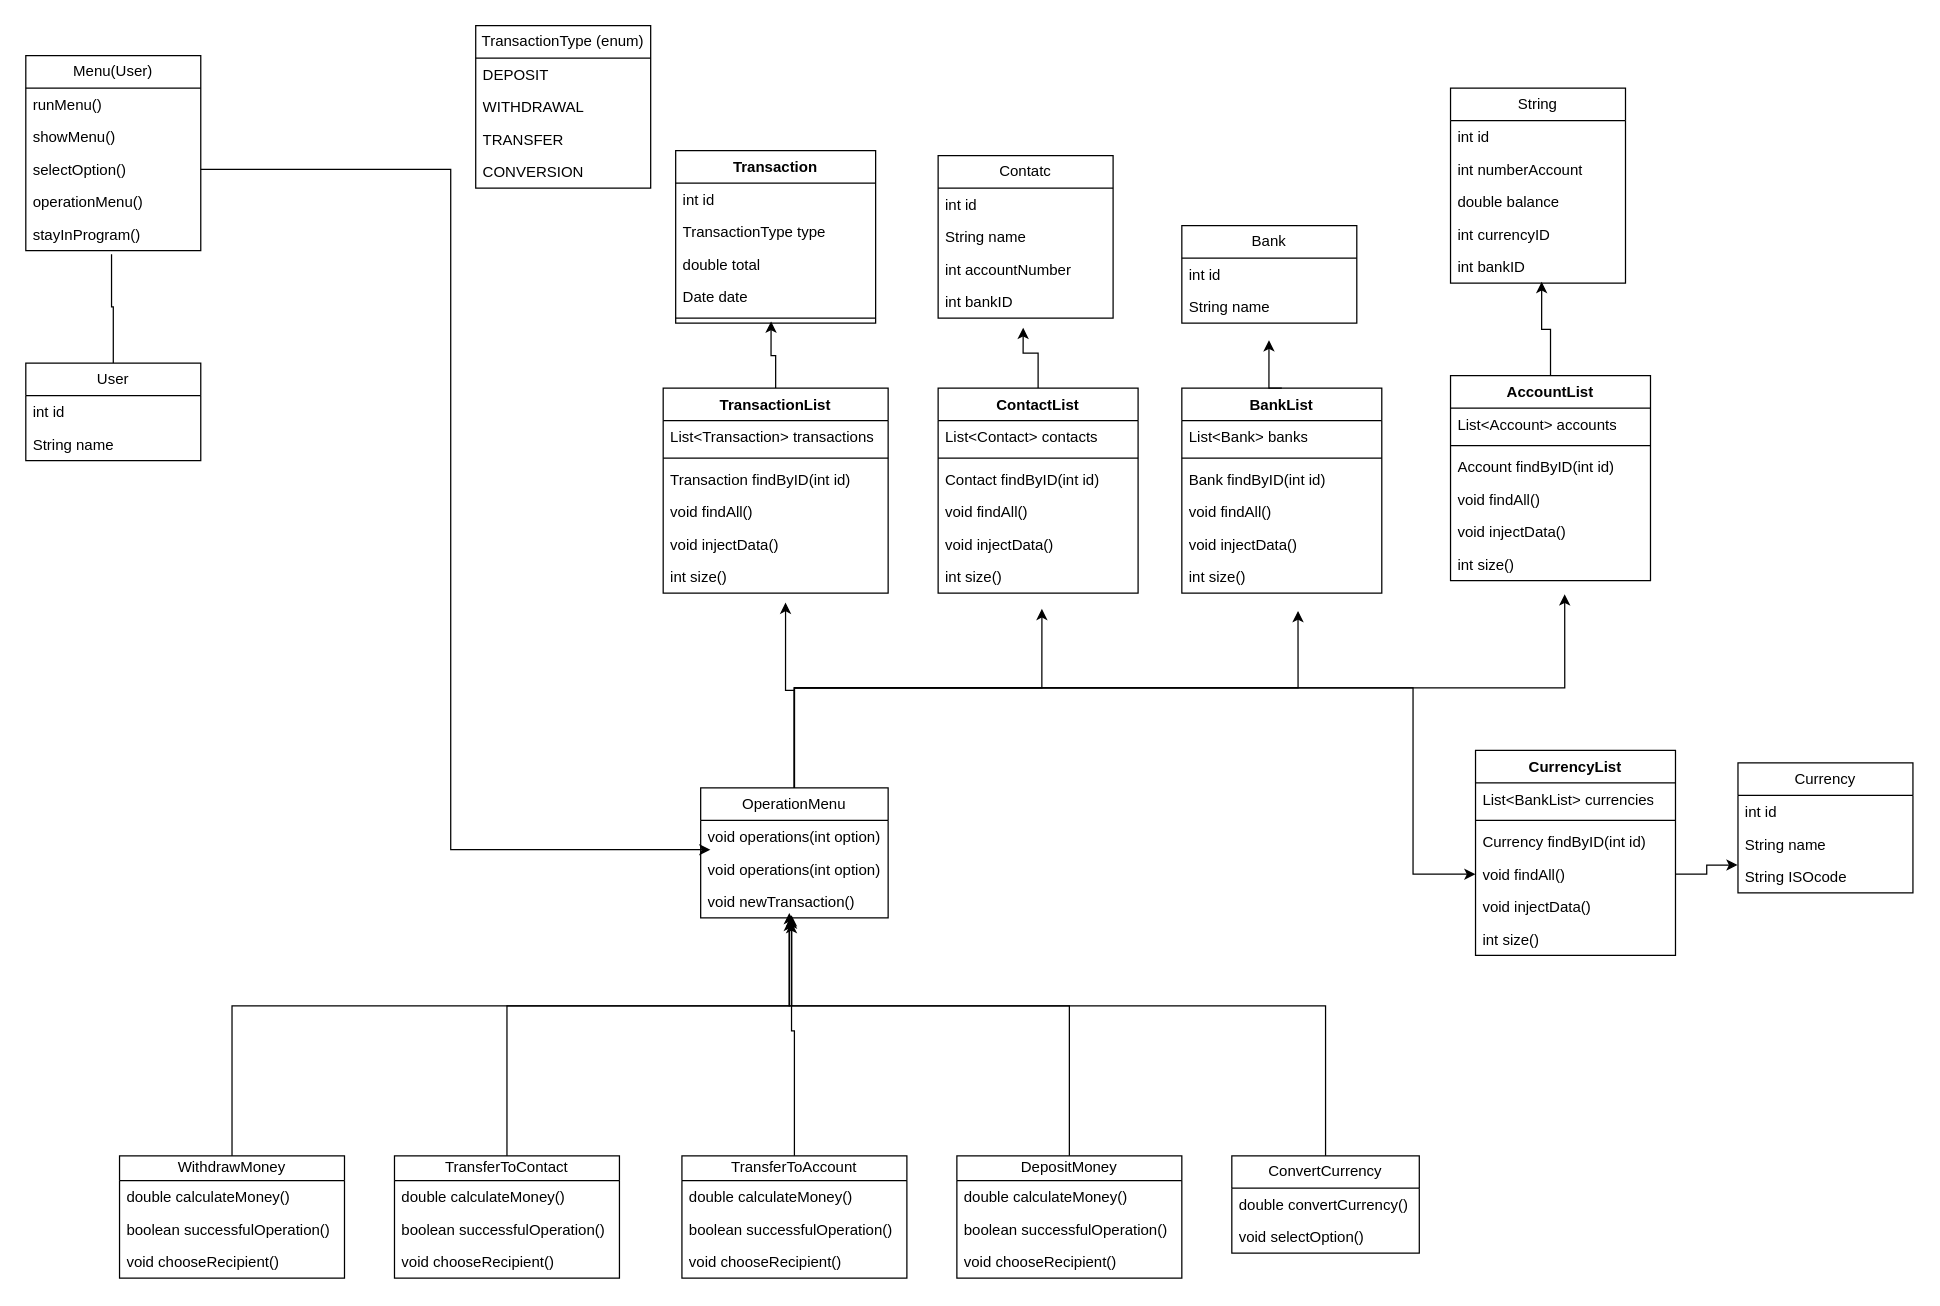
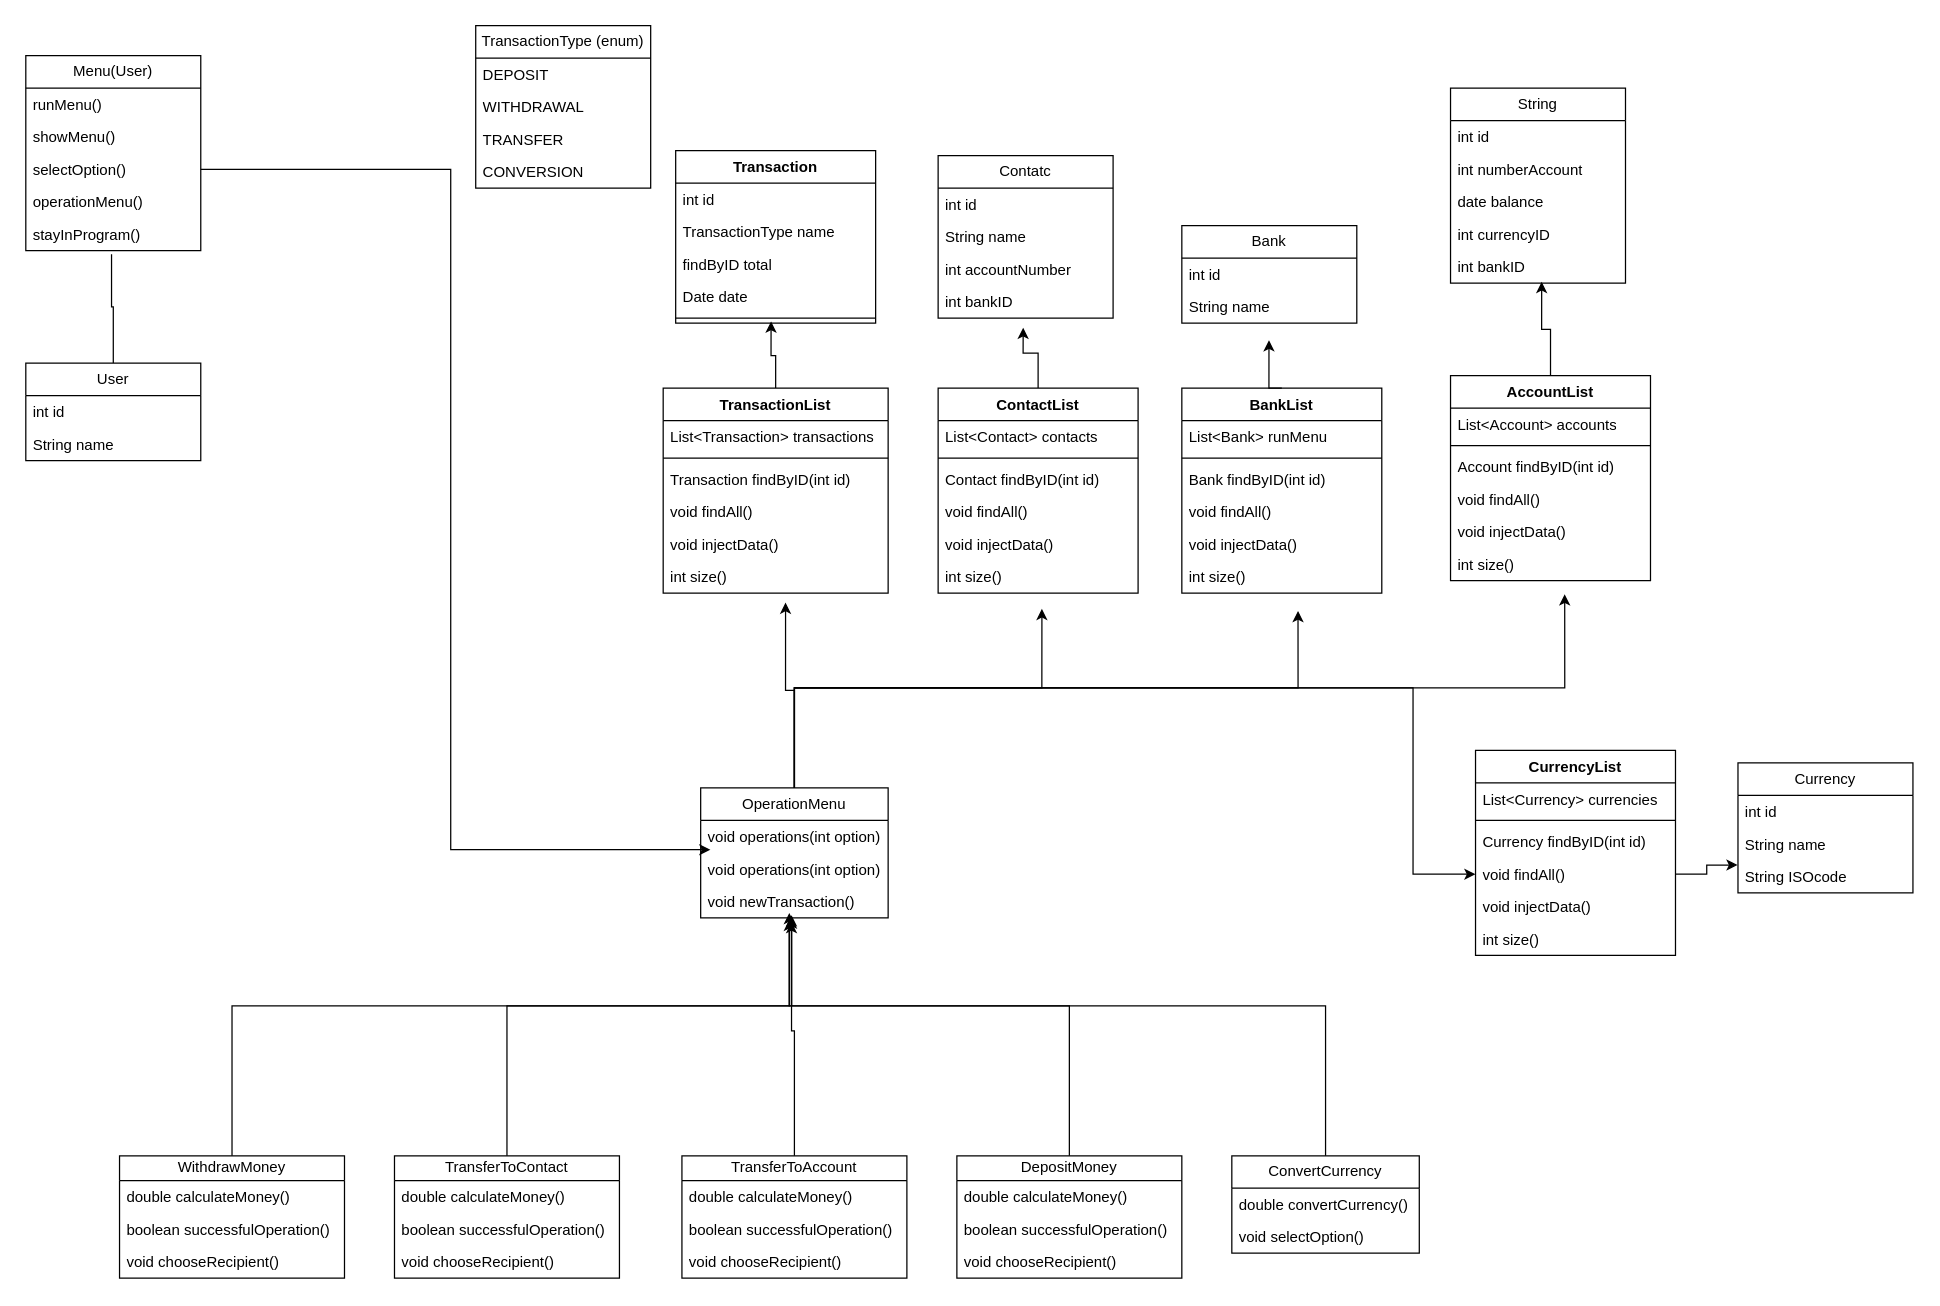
node "double balance": label "double balance" -> "date balance"
node "TransactionType type": label "TransactionType type" -> "TransactionType name"
node "double total": label "double total" -> "findByID total"
node "List<Bank> banks": label "List<Bank> banks" -> "List<Bank> runMenu"
node "List<BankList> currencies": label "List<BankList> currencies" -> "List<Currency> currencies"
